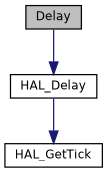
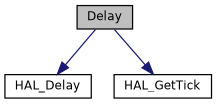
edge "HAL_Delay" -> "HAL_GetTick": now "Delay" -> "HAL_GetTick"
